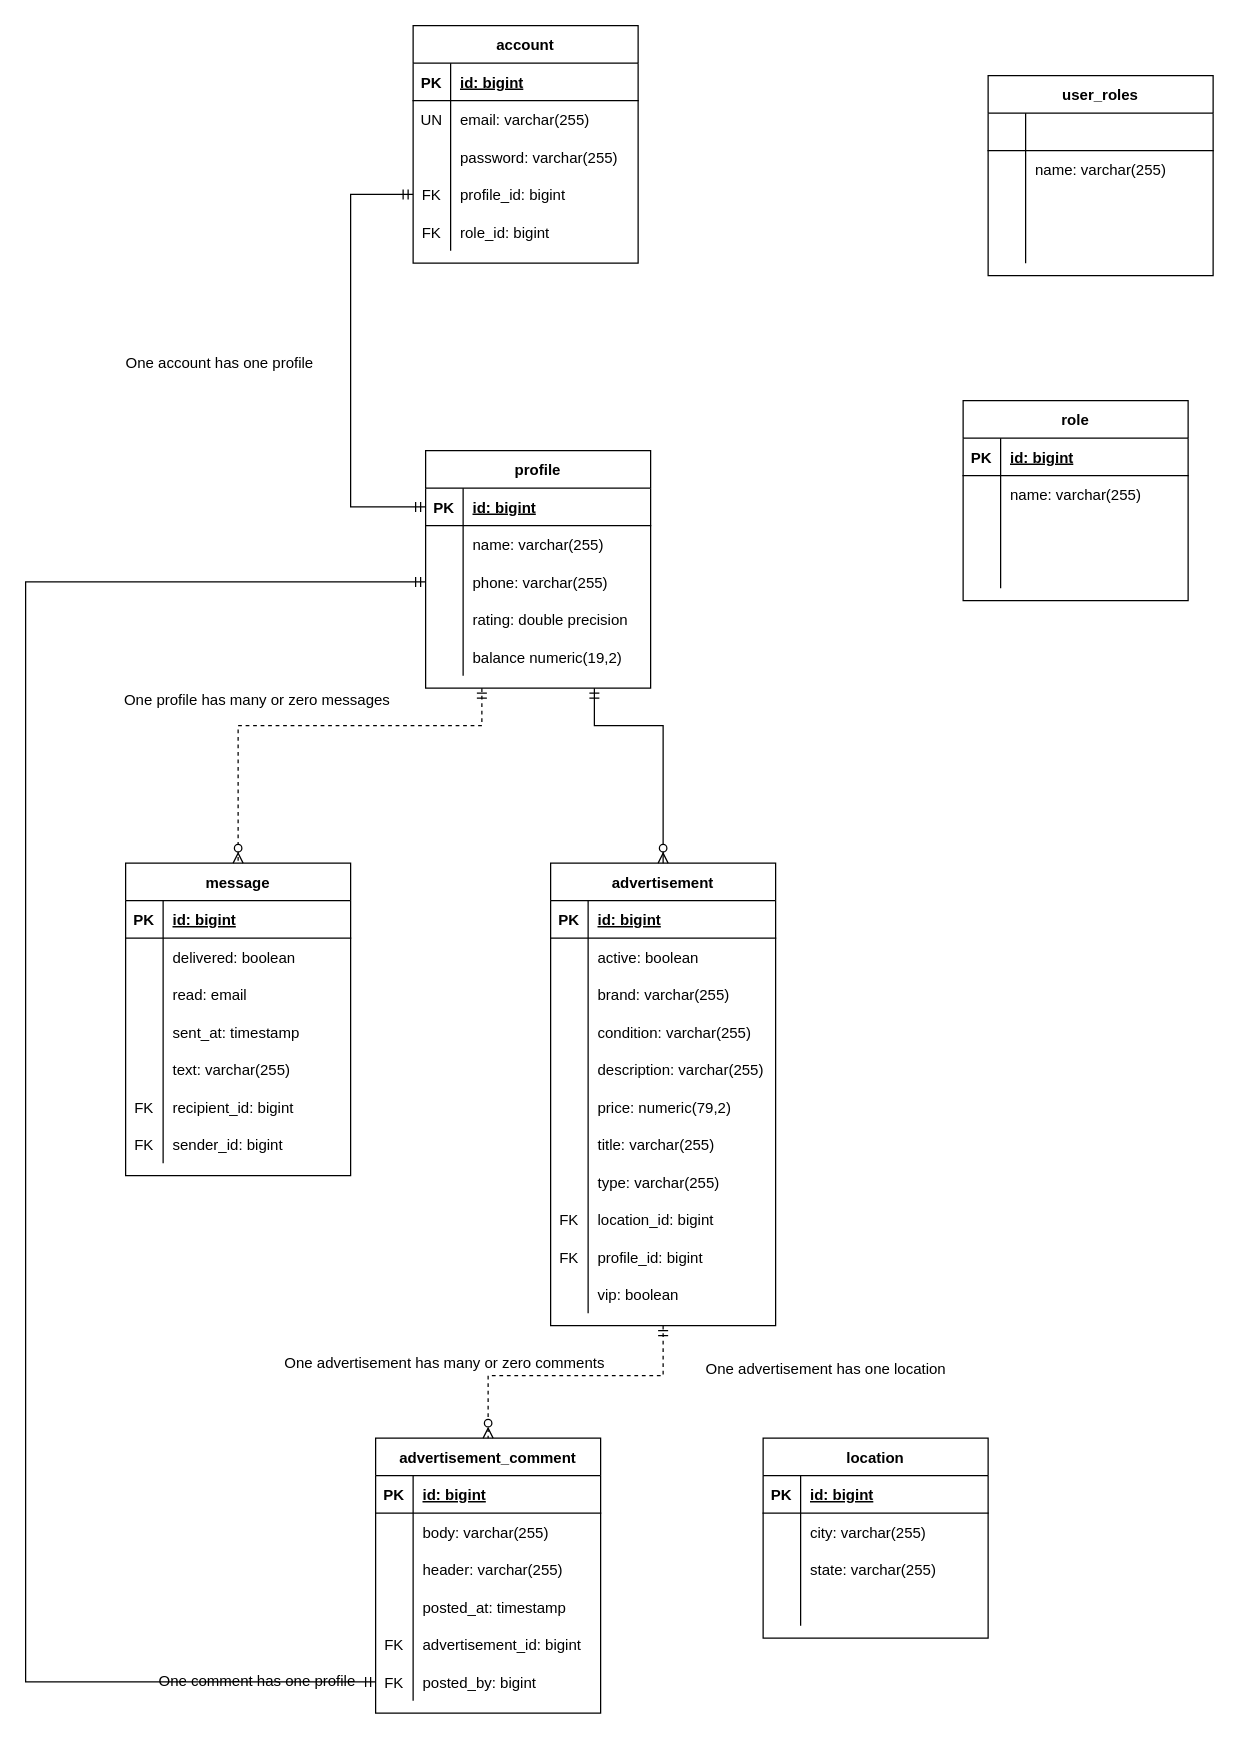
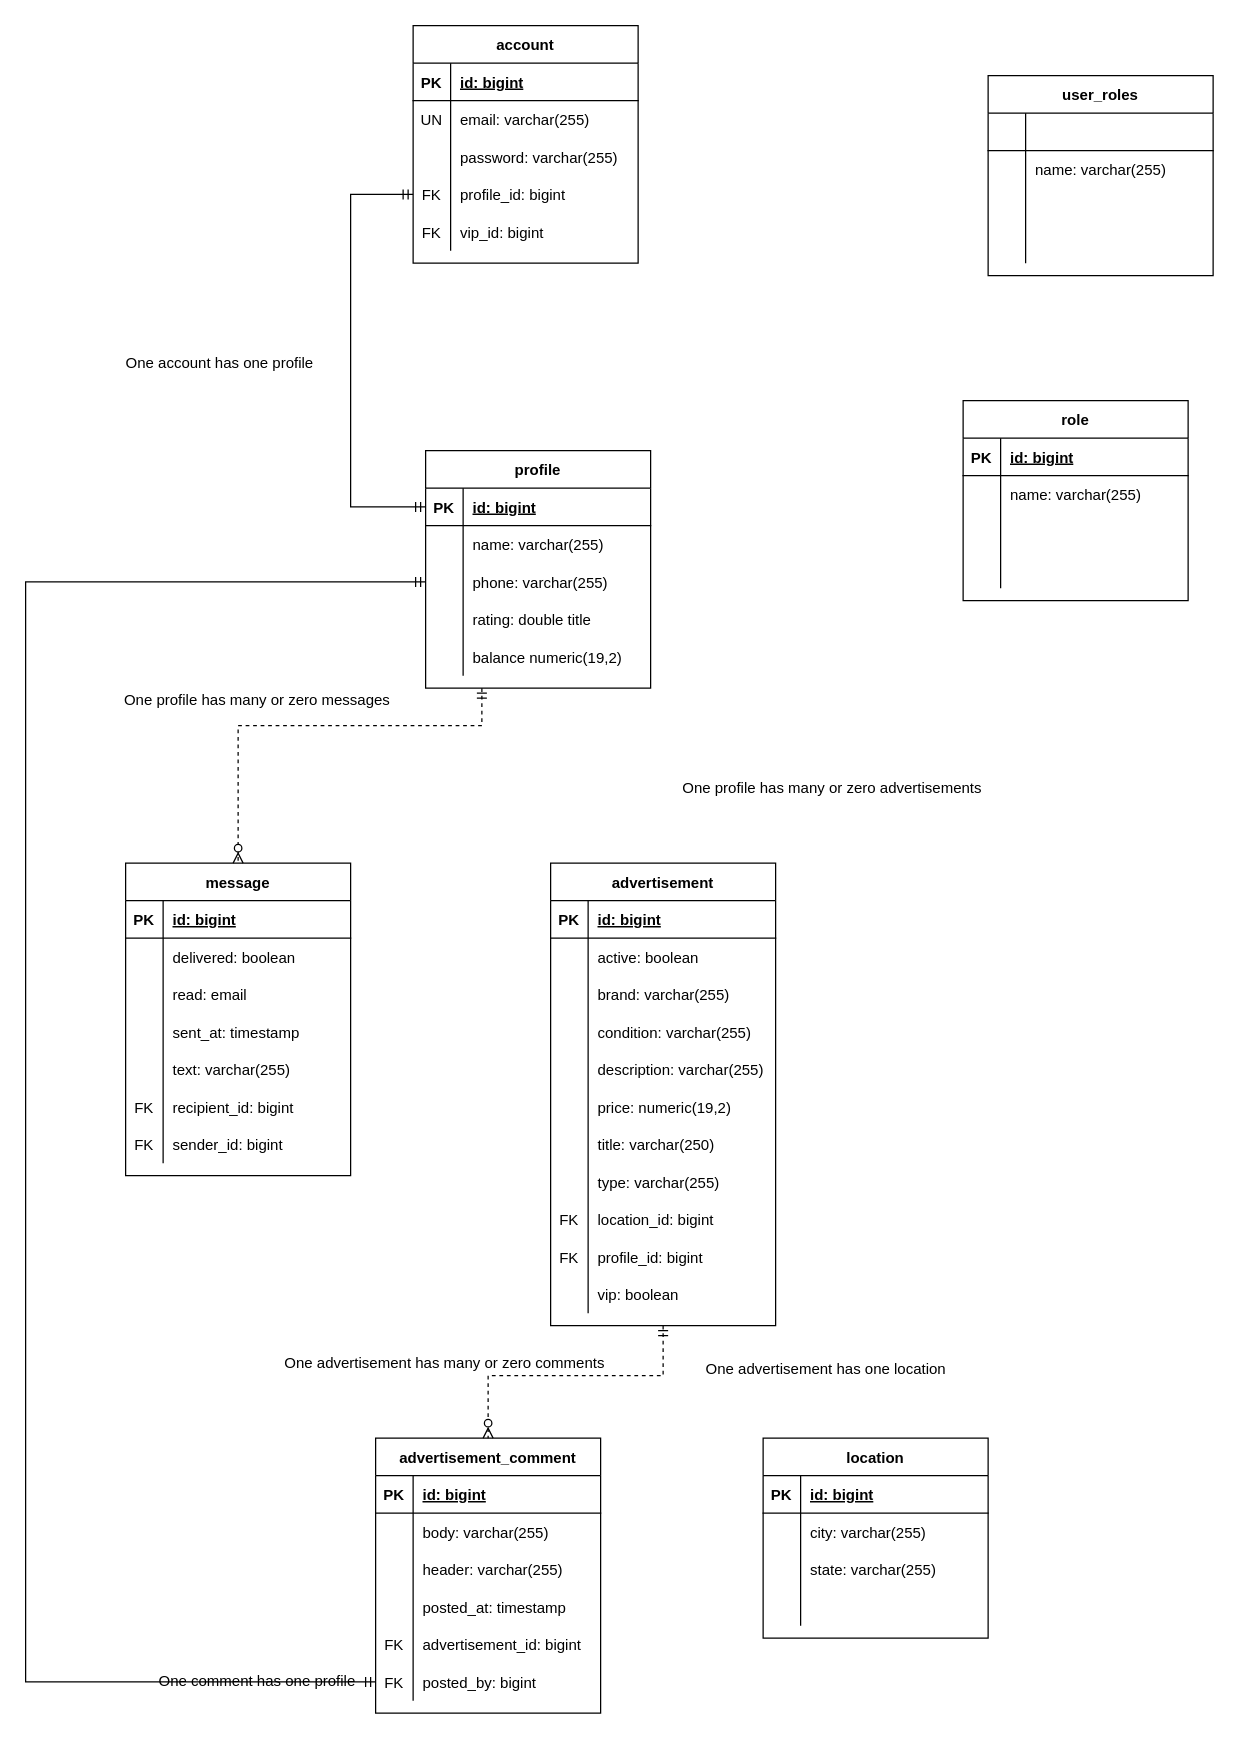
node "role_id: bigint": label "role_id: bigint" -> "vip_id: bigint"
node "rating: double precision": label "rating: double precision" -> "rating: double title"
edge "profile" -- "advertisement": removed
node "One profile has many or zero advertisements": added
node "price: numeric(79,2)": label "price: numeric(79,2)" -> "price: numeric(19,2)"
node "title: varchar(255)": label "title: varchar(255)" -> "title: varchar(250)"
